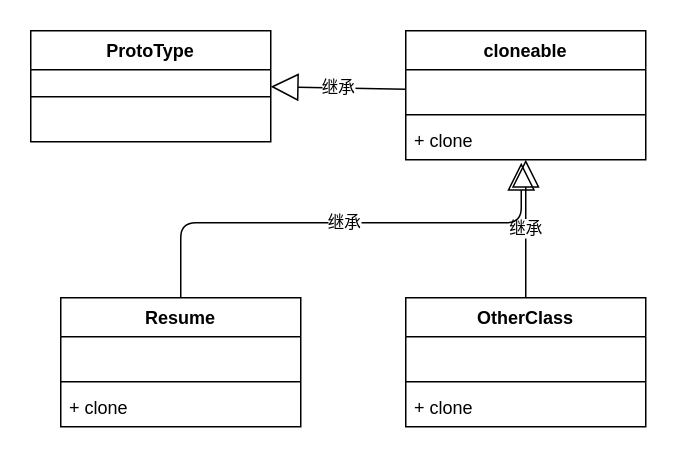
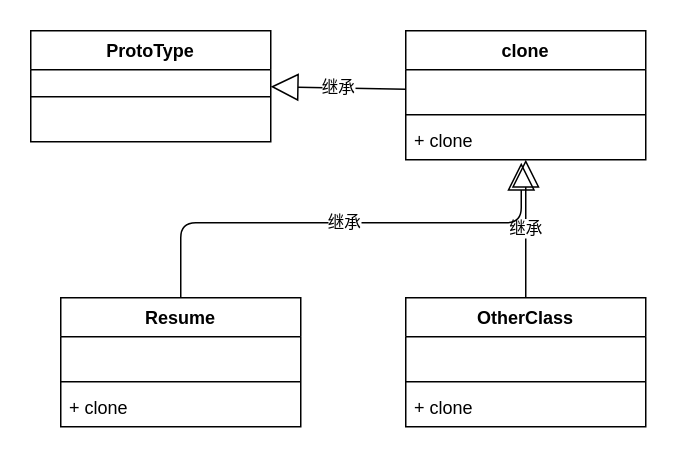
node "cloneable": label "cloneable" -> "clone"
